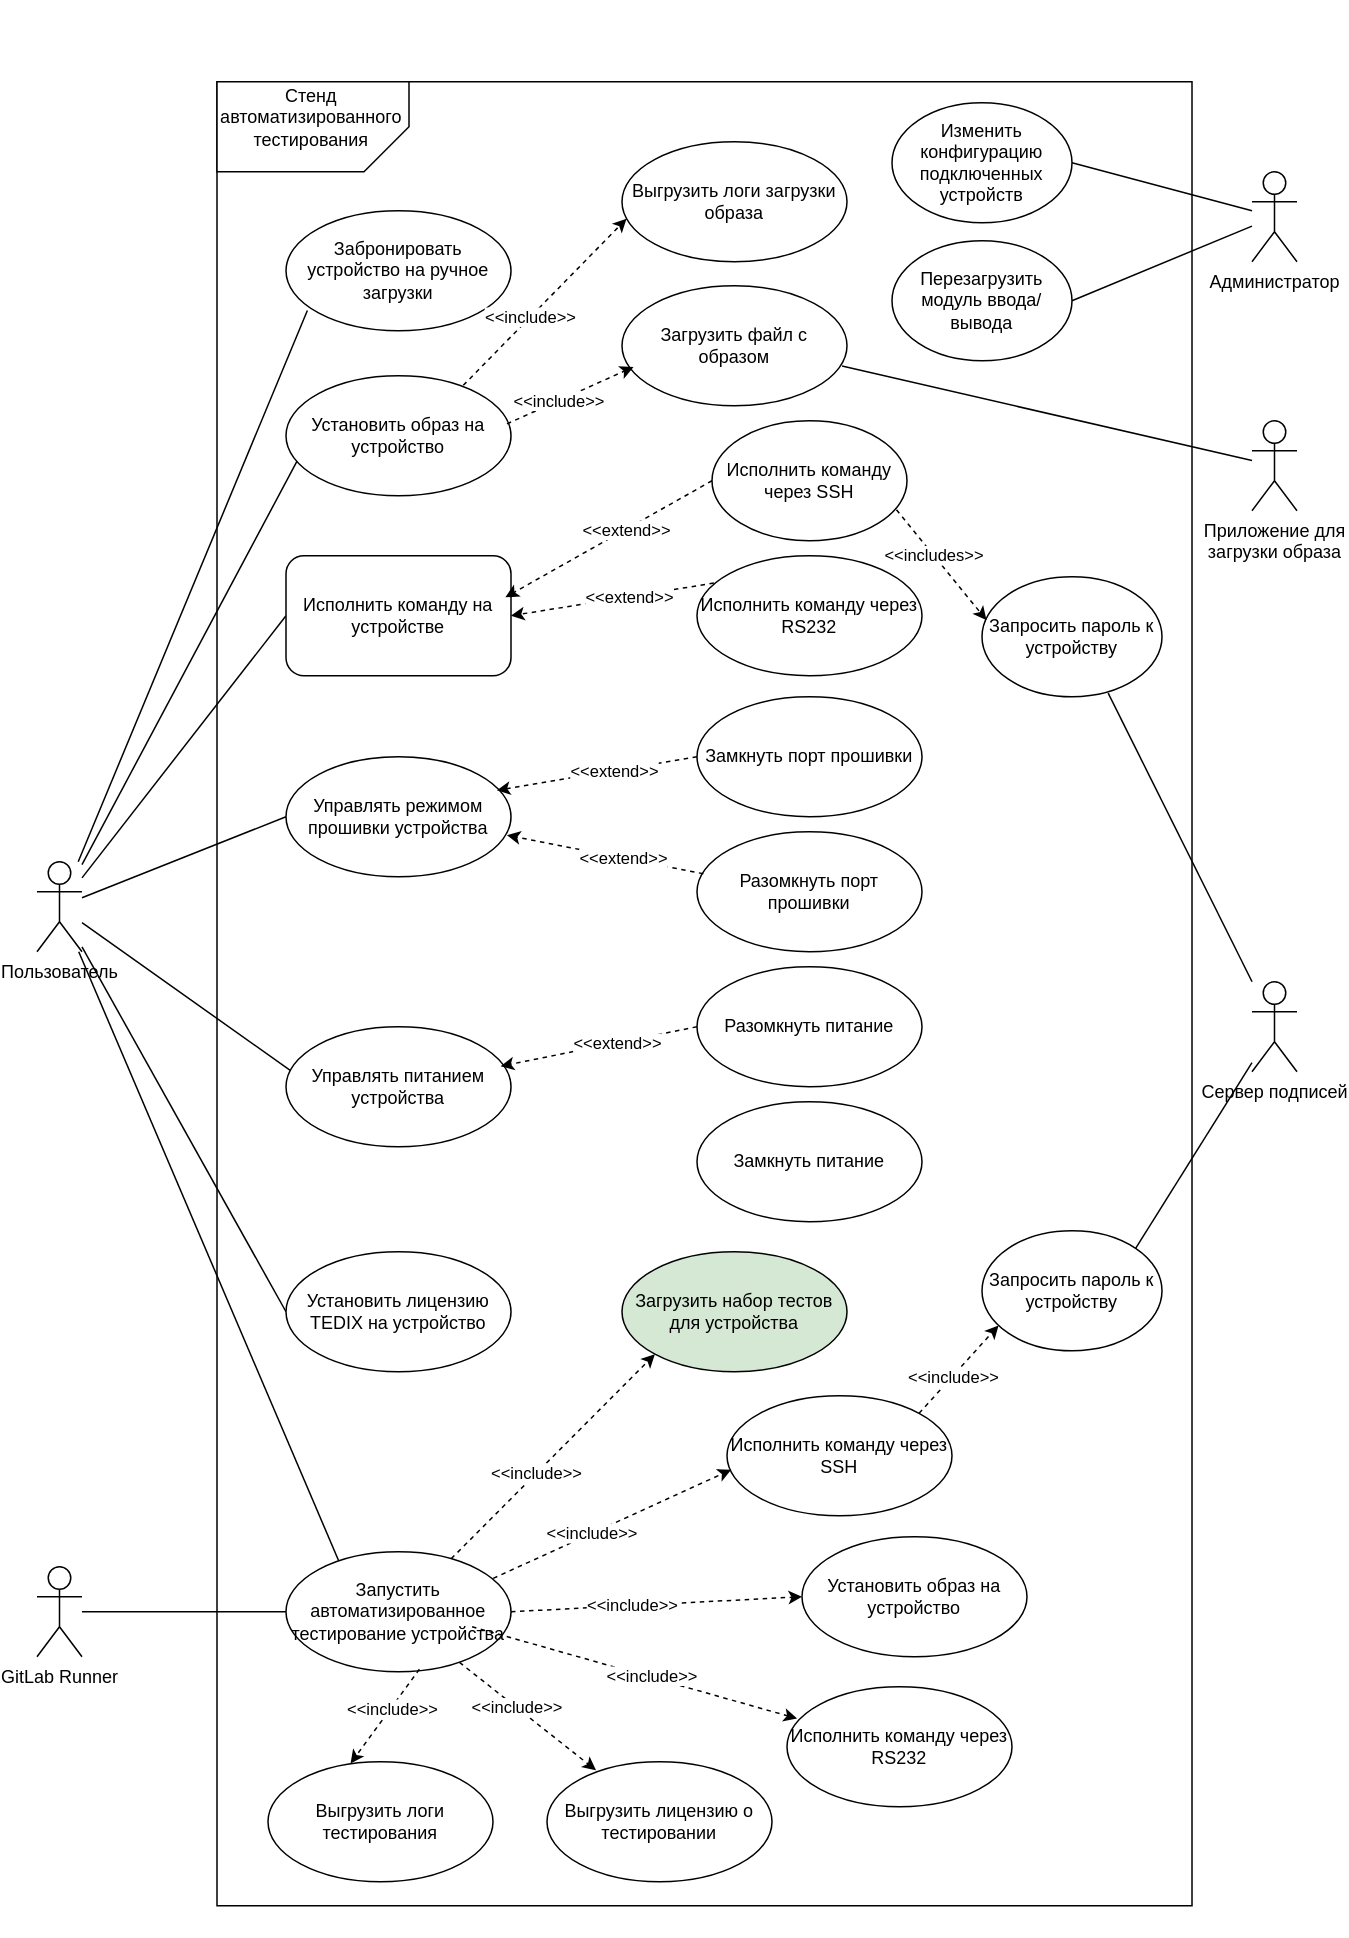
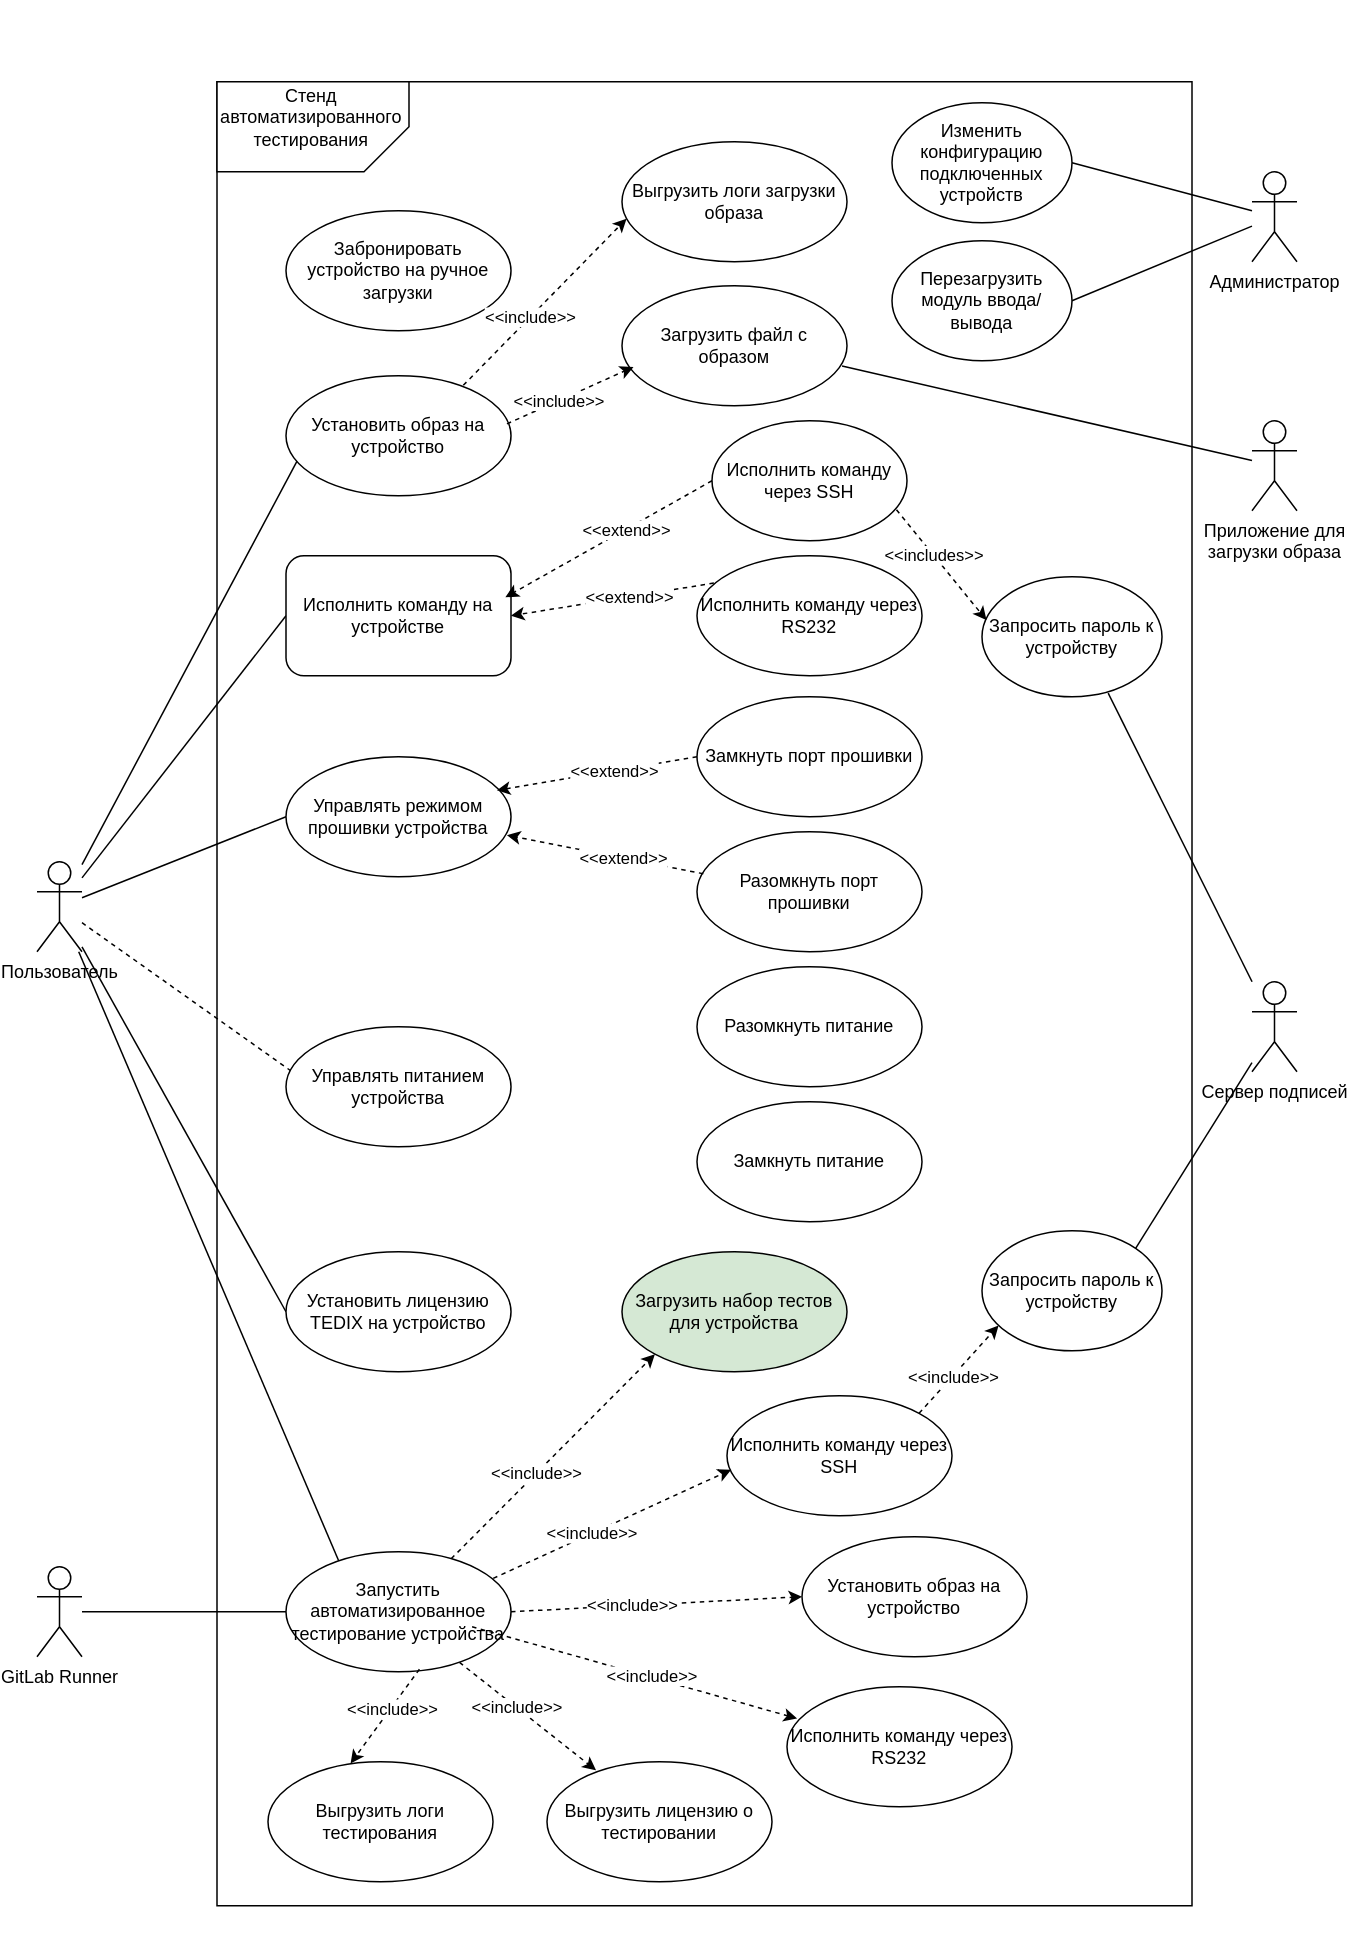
edge "Забронировать устройство на ручное загрузки" -- "Пользователь": removed
edge "Пользователь" -- "Управлять питанием устройства": style solid -> dashed
edge "Разомкнуть питание" -> "Управлять питанием устройства": removed, label "<<extend>>"
